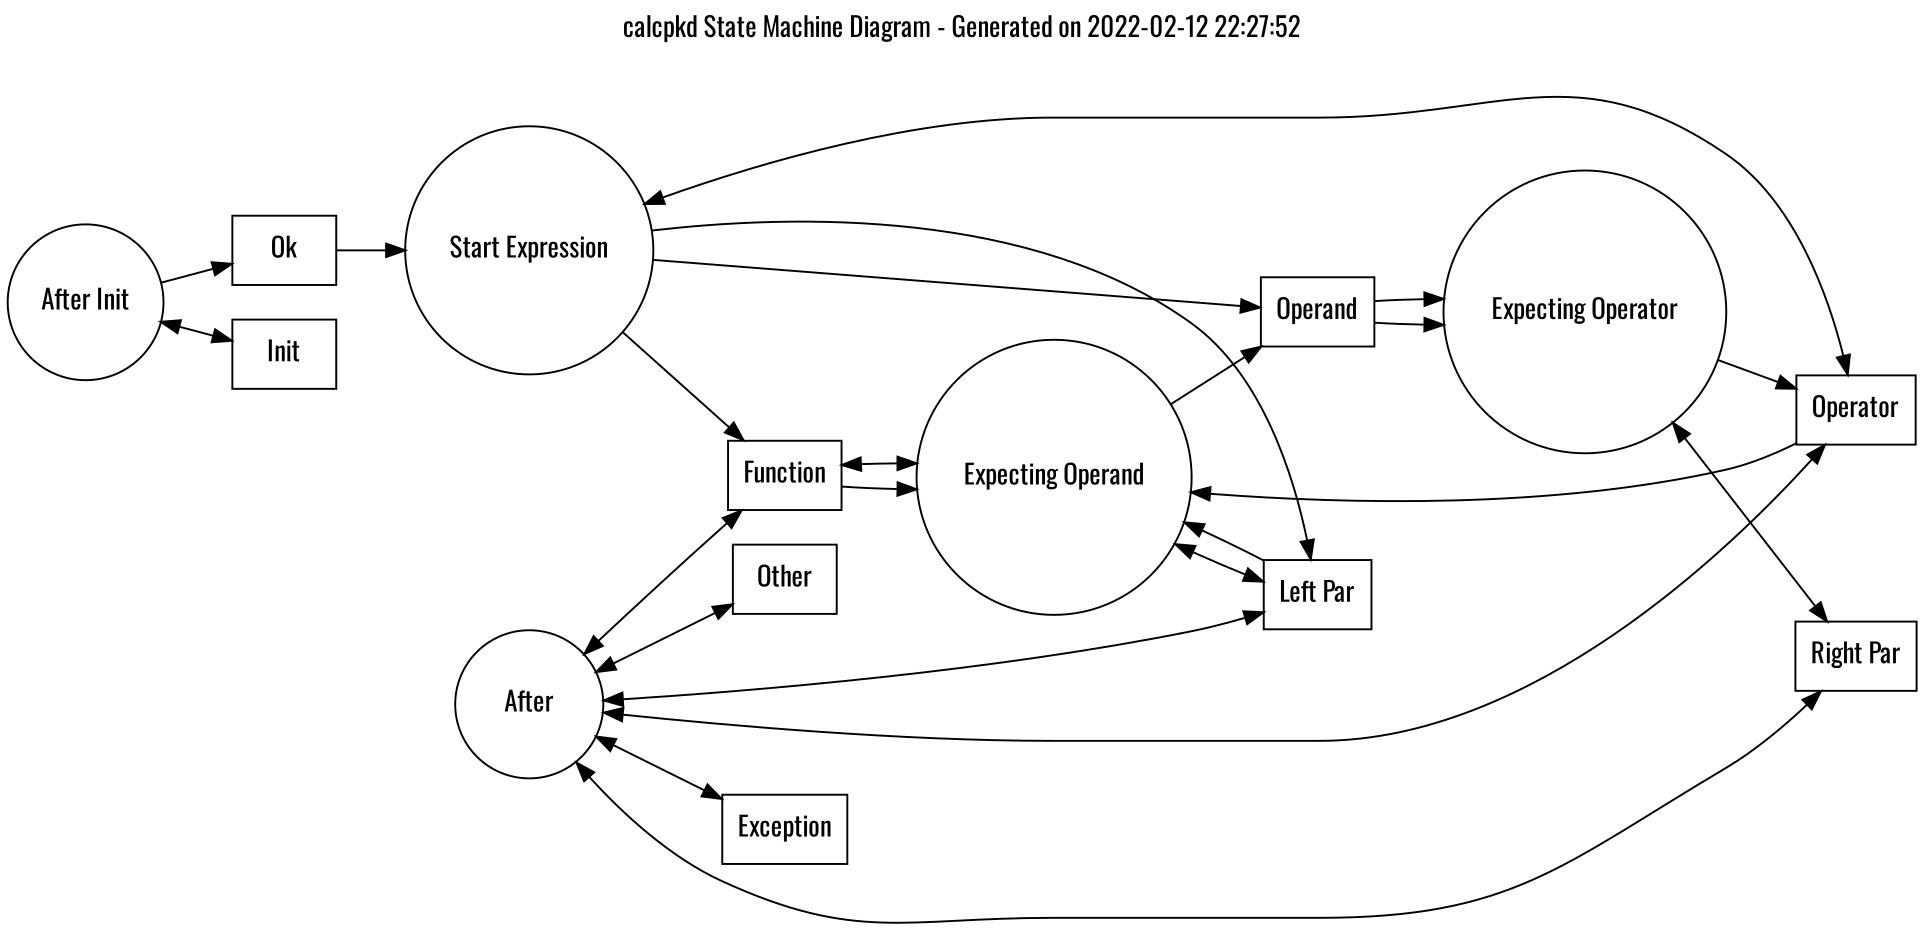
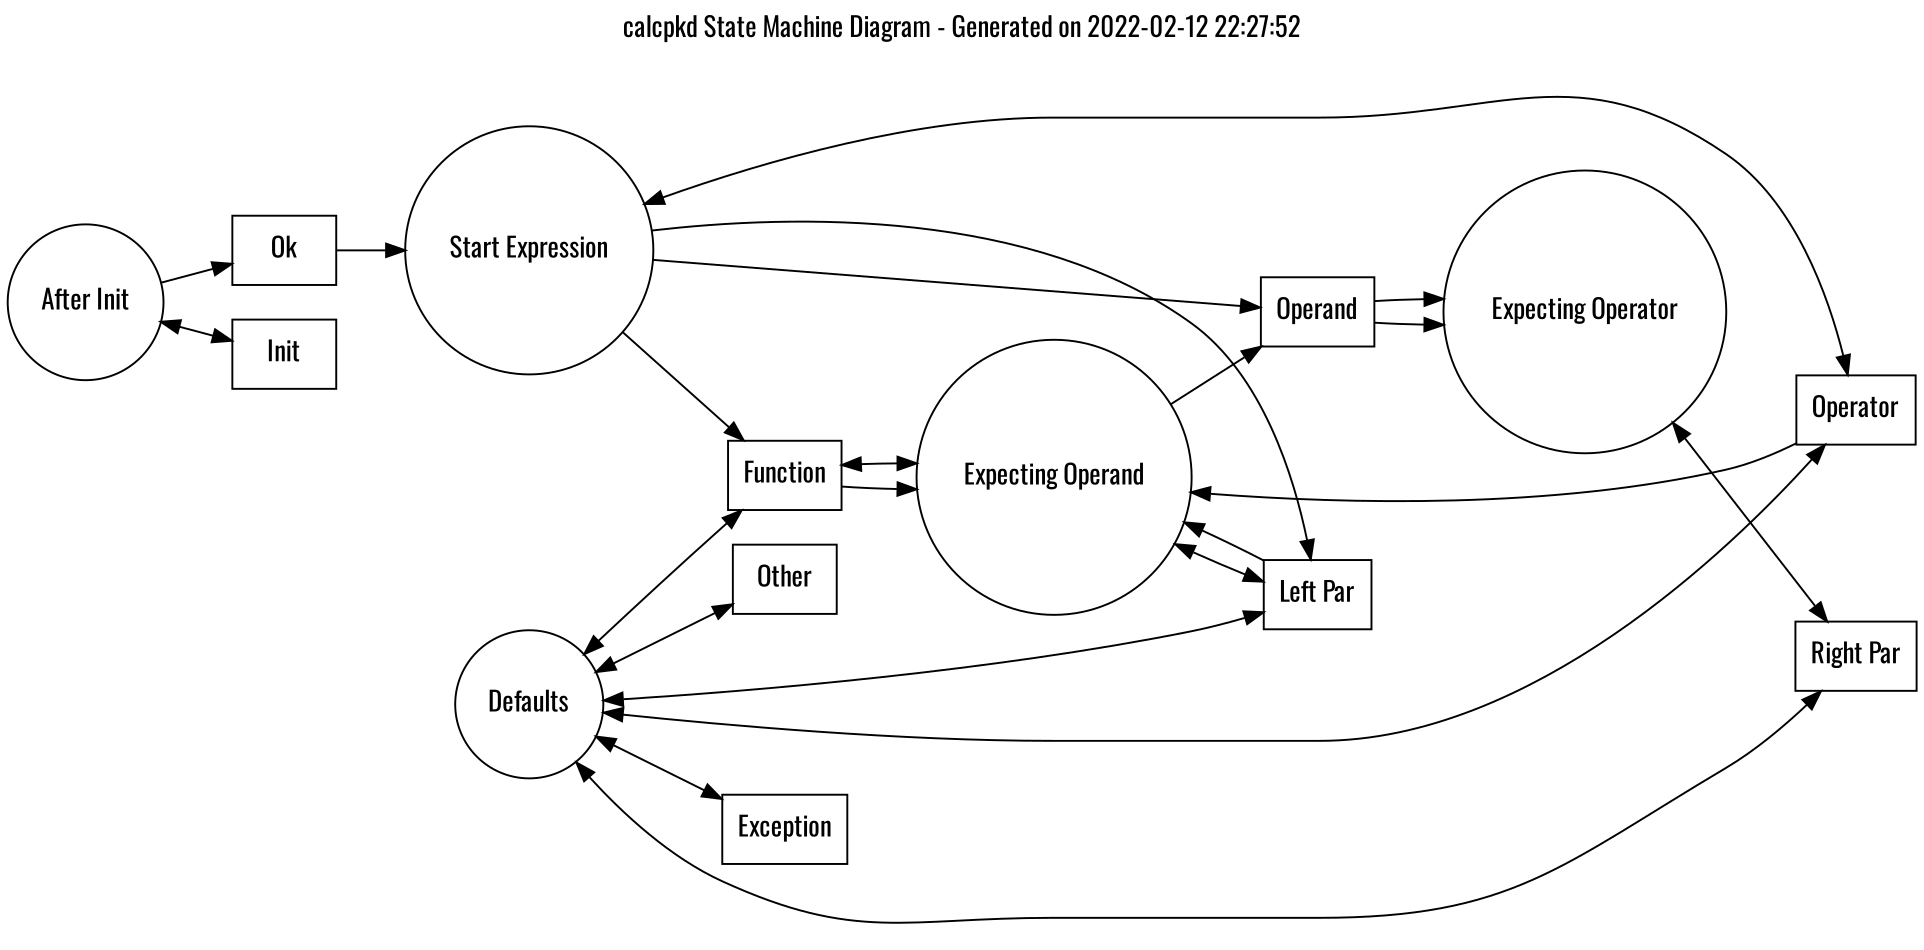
edge "Expecting Operator" -> "Operator": removed
node "After": label "After" -> "Defaults"
